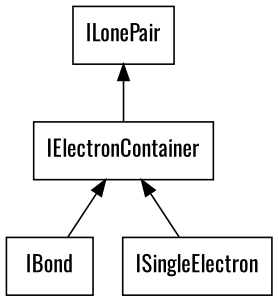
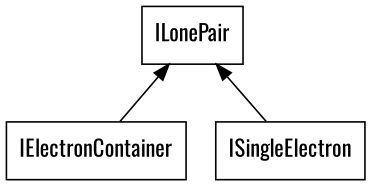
edge "ISingleElectron" -> "IElectronContainer": now "ISingleElectron" -> "ILonePair"
node "IBond": removed
